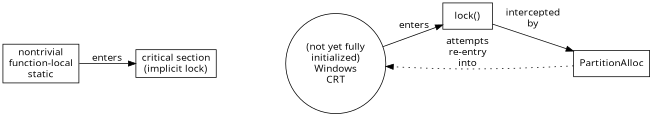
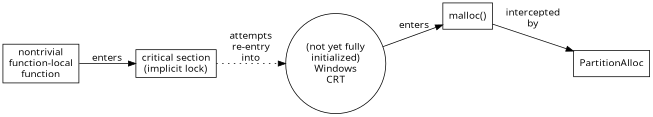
node "lock()": label "lock()" -> "malloc()"
node "nontrivial function-local static": label "nontrivial function-local static" -> "nontrivial function-local function"
edge "PartitionAlloc" -> "(not yet fully initialized) Windows CRT": now "critical section (implicit lock)" -> "(not yet fully initialized) Windows CRT"
